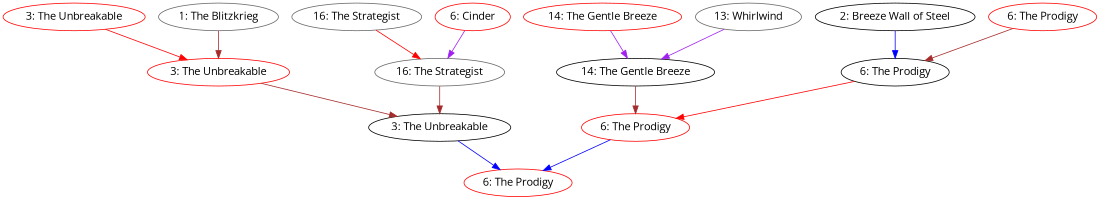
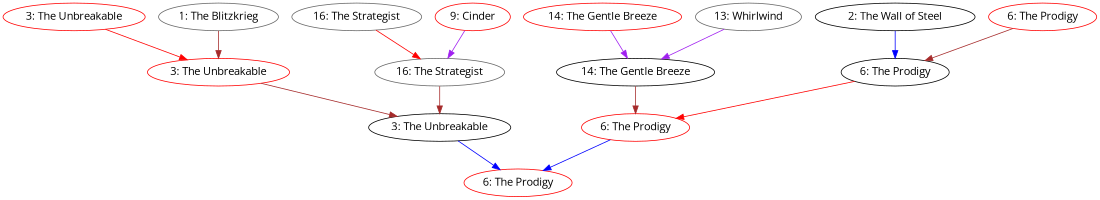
node "6: Cinder": label "6: Cinder" -> "9: Cinder"
node "2: Breeze Wall of Steel": label "2: Breeze Wall of Steel" -> "2: The Wall of Steel"
